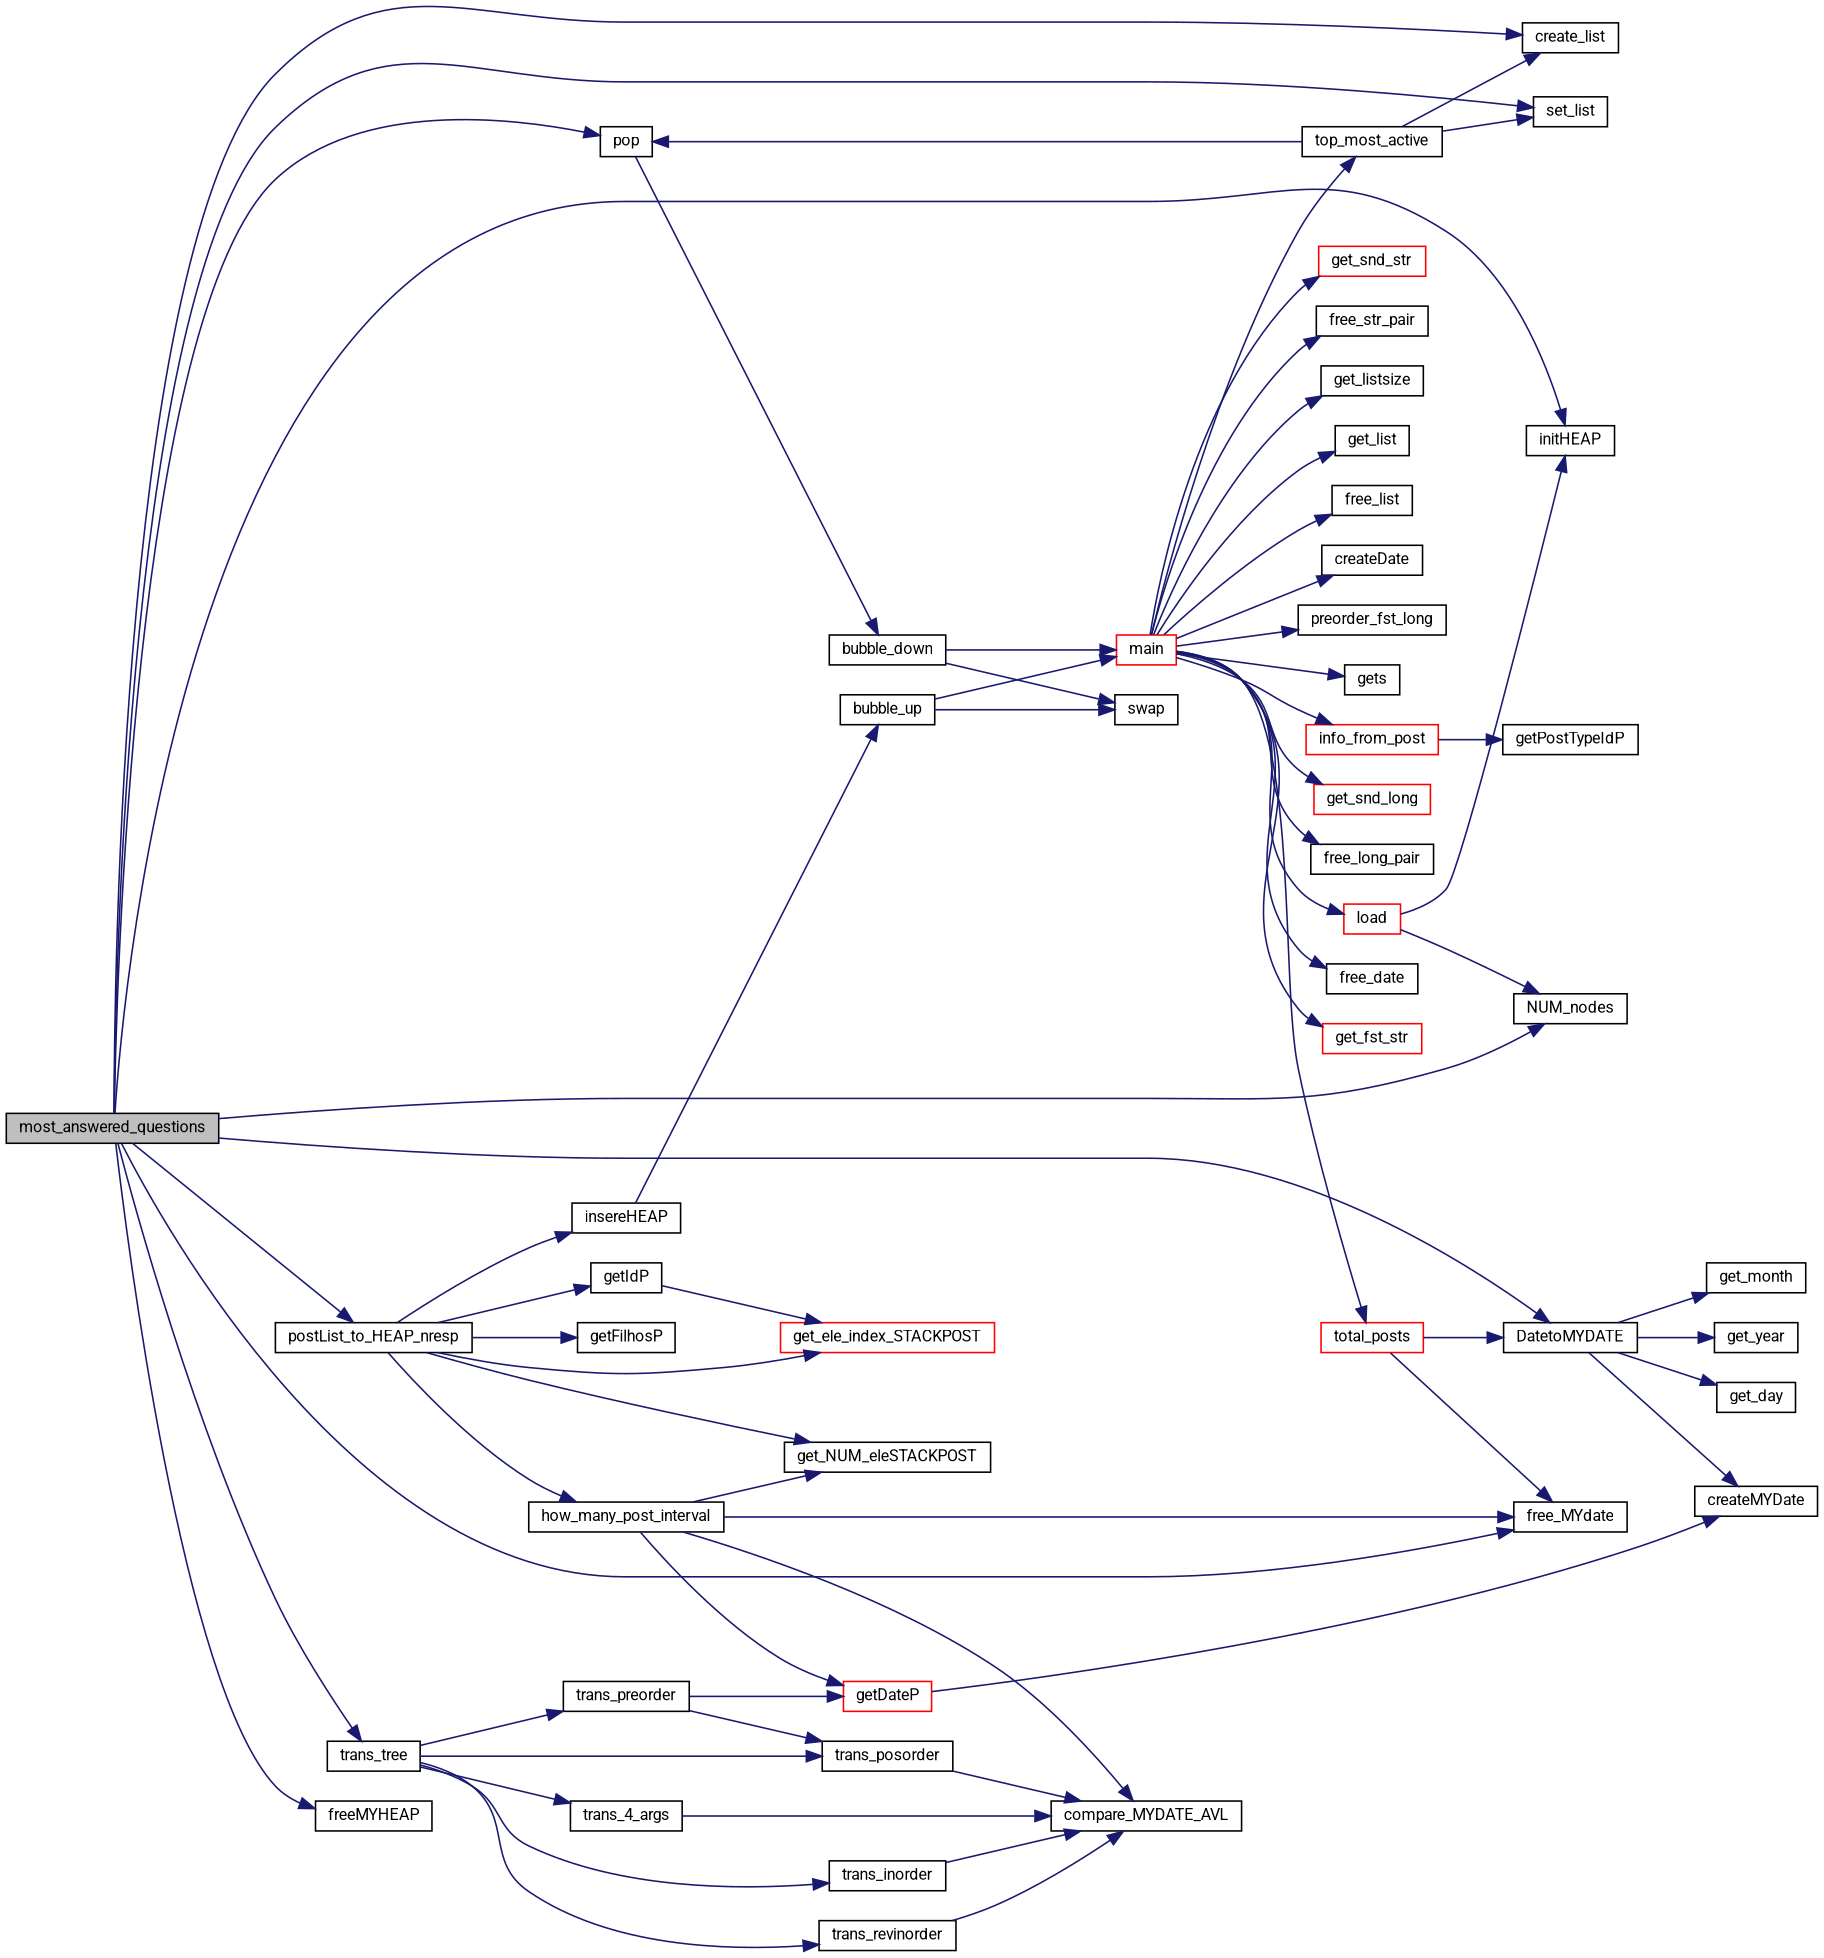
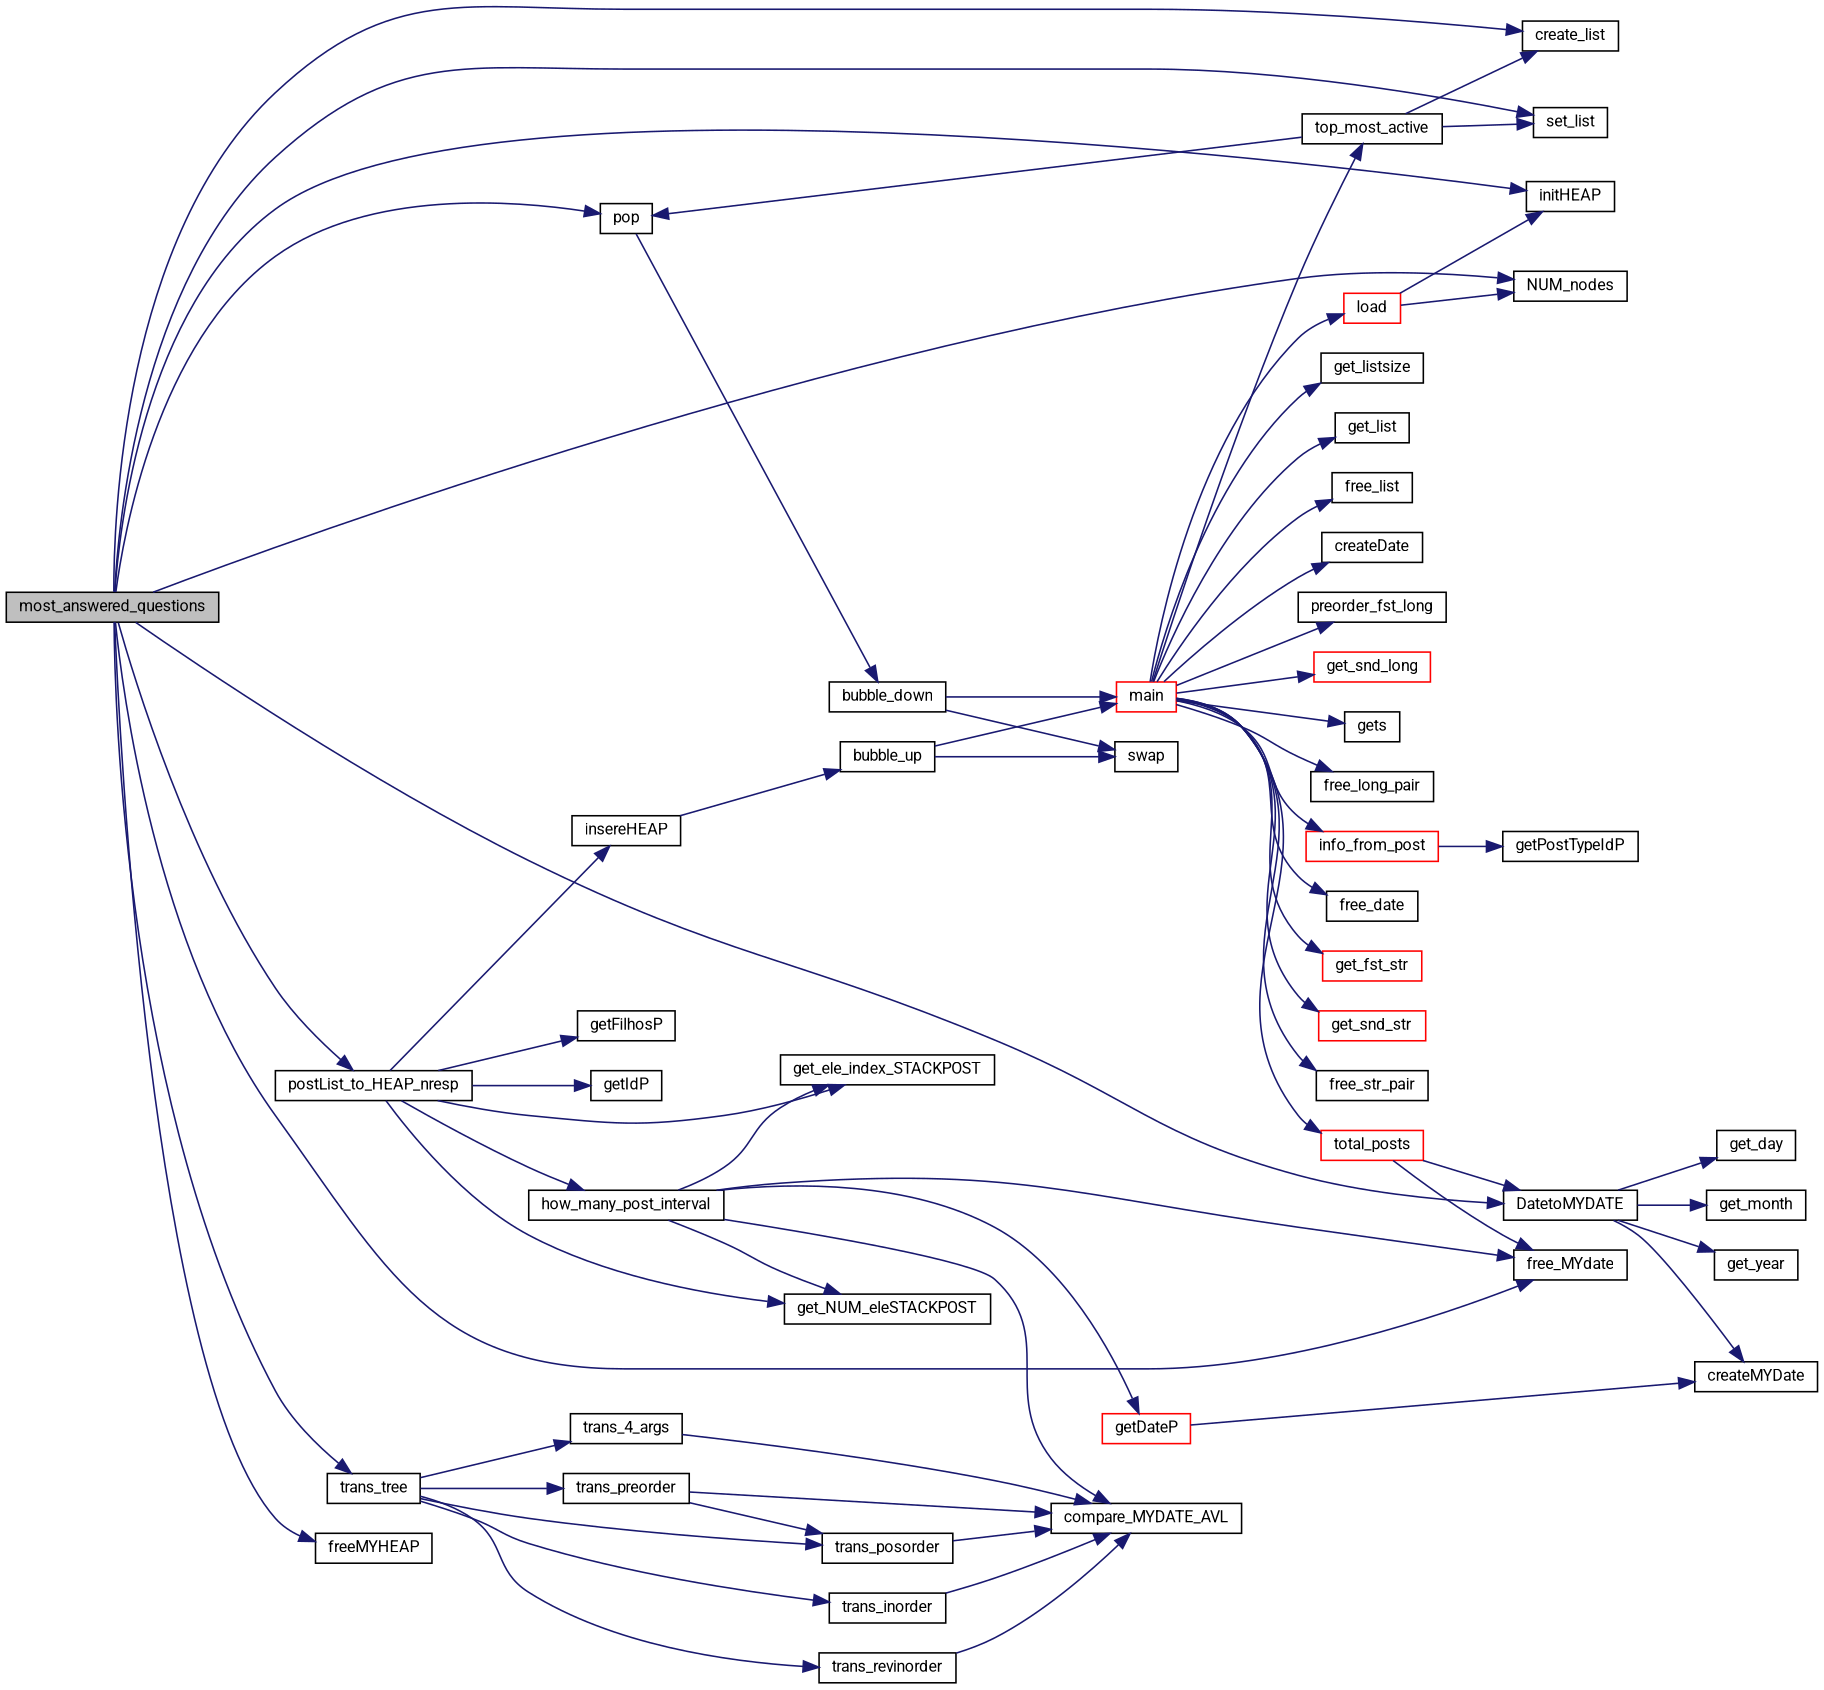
edge "getIdP" -> "get_ele_index_STACKPOST": now "how_many_post_interval" -> "get_ele_index_STACKPOST"
node "get_ele_index_STACKPOST": color red -> black
edge "trans_preorder" -> "getDateP": now "trans_preorder" -> "compare_MYDATE_AVL"
